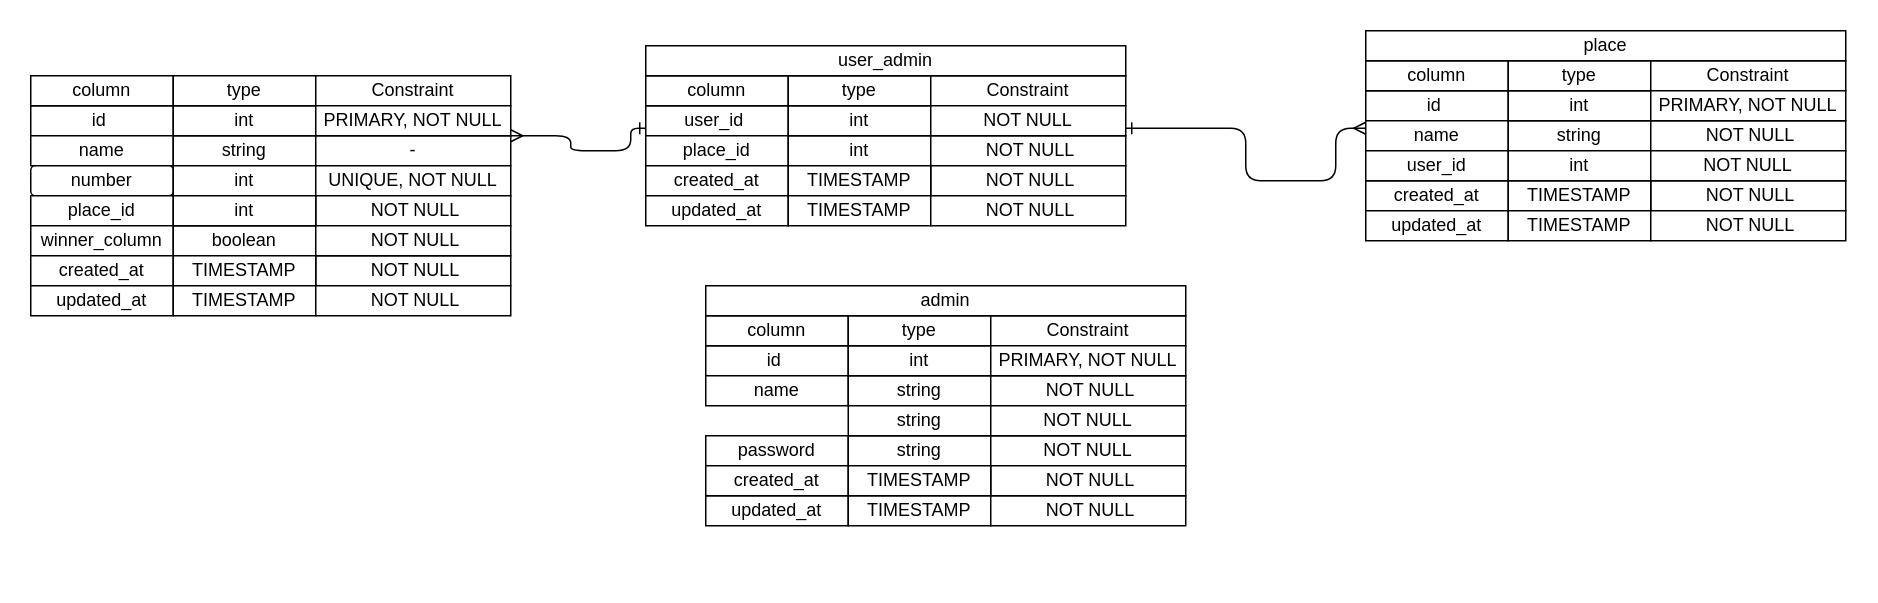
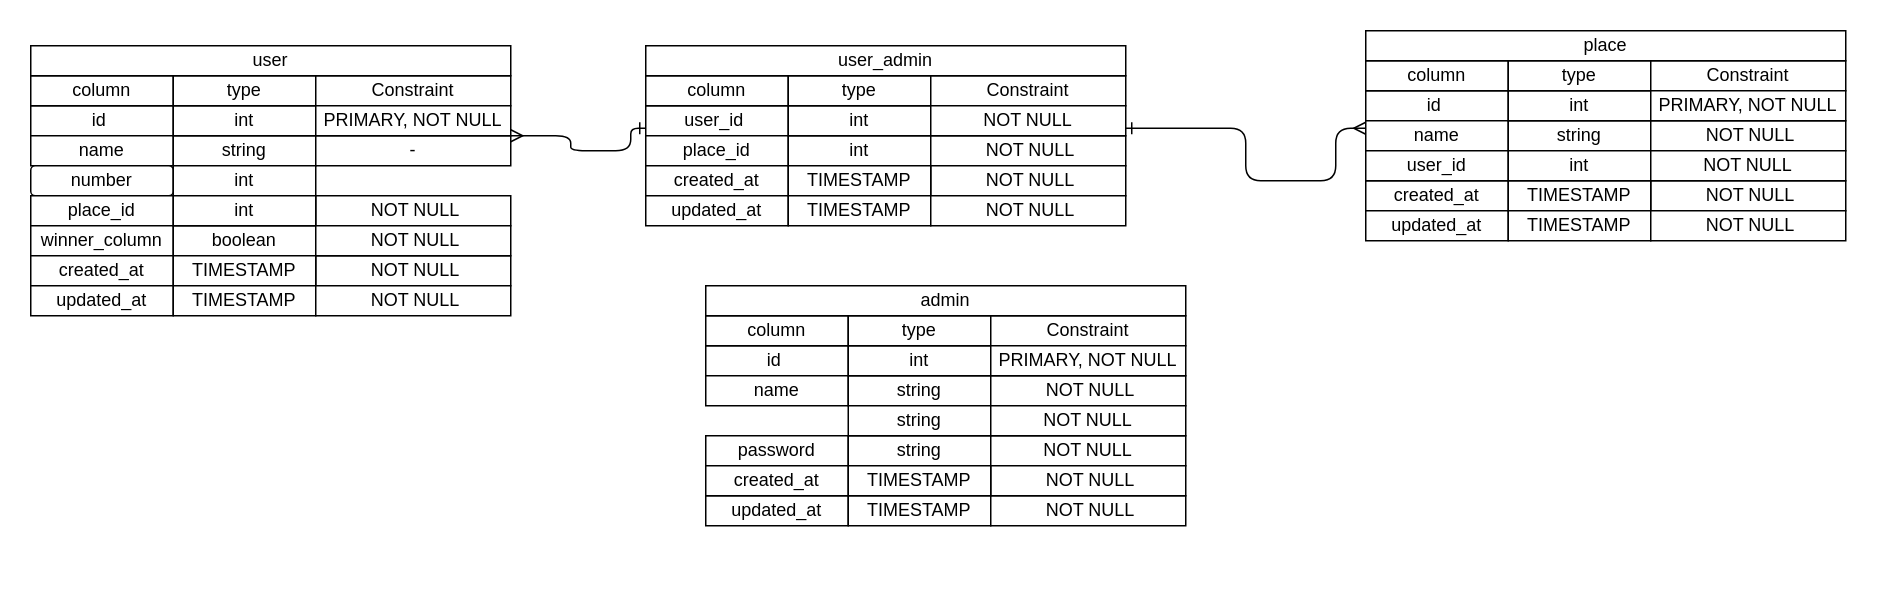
node "user": added
node "UNIQUE, NOT NULL": removed
